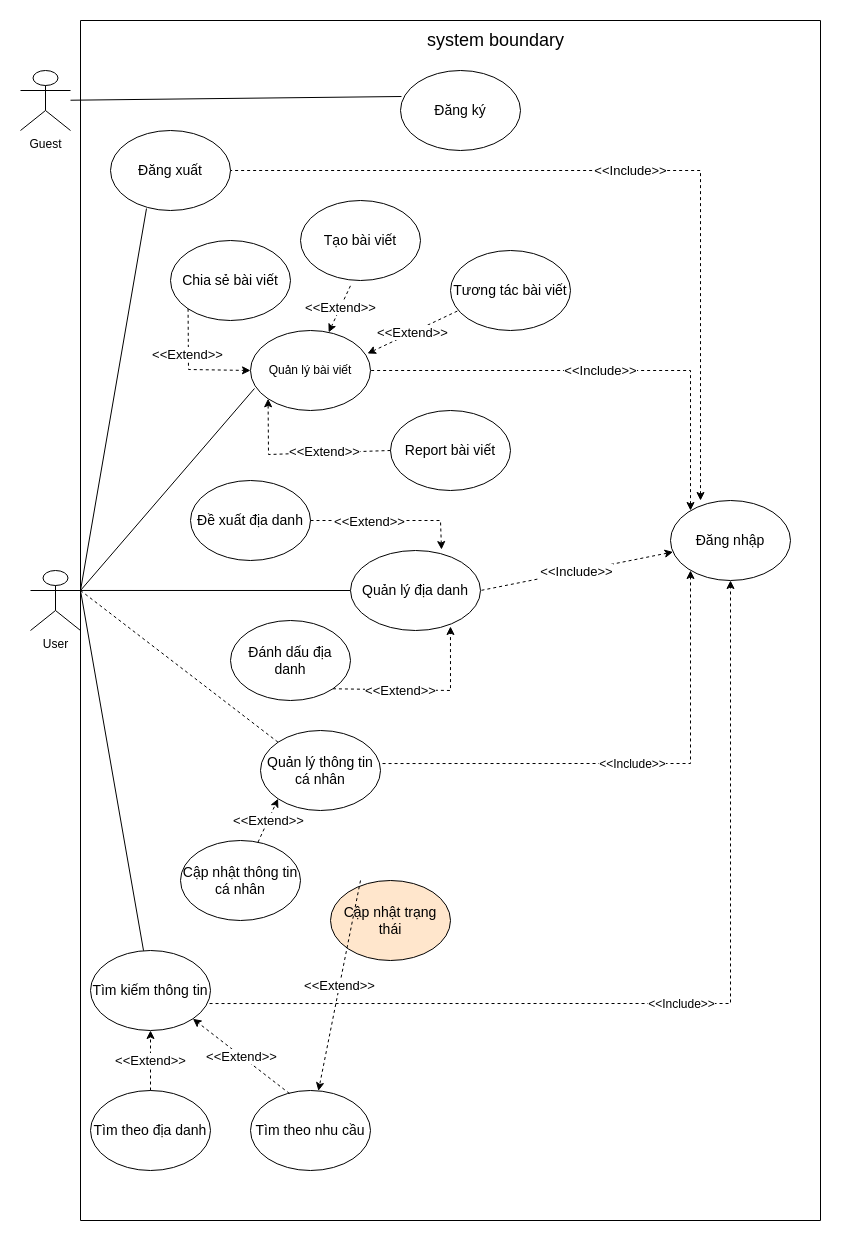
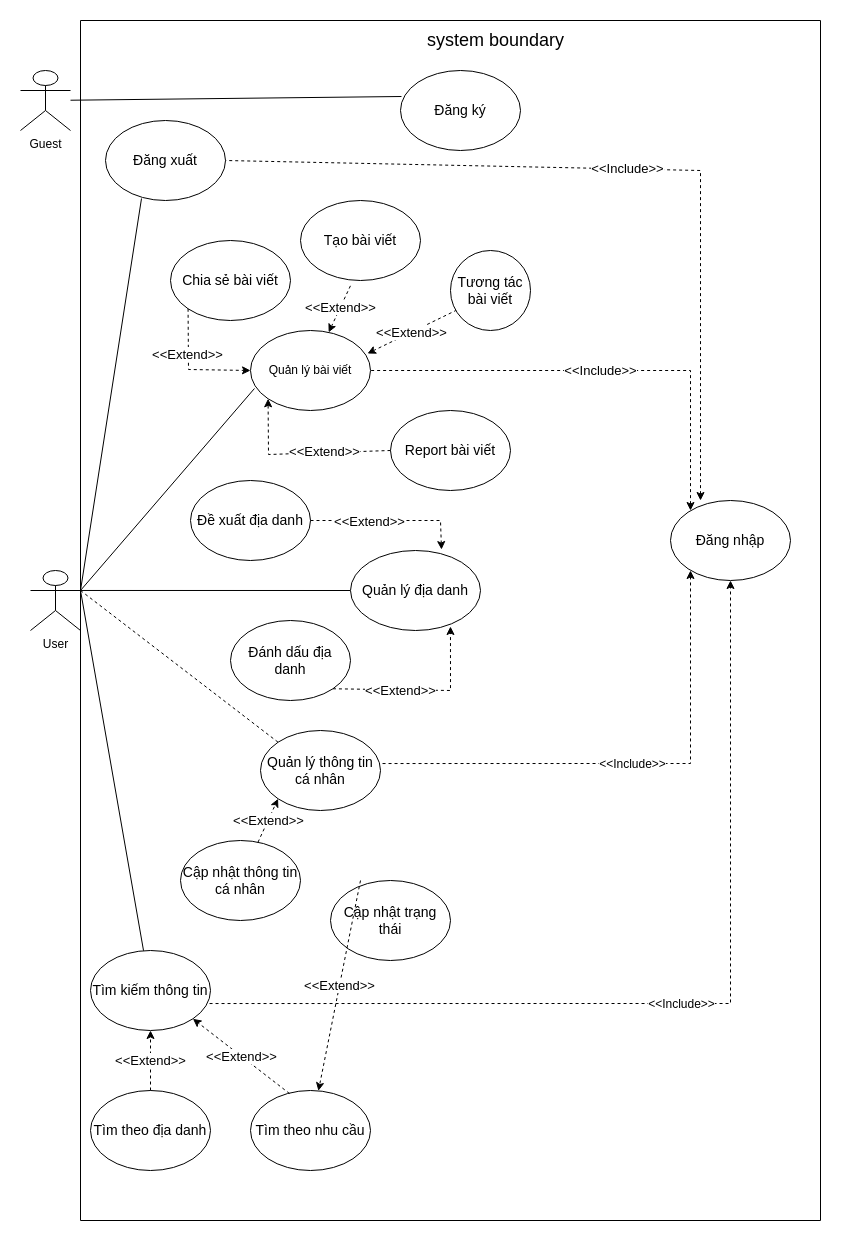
node "Đăng xuất": moved (171, 171) -> (166, 161)
node "Tương tác bài viết": size 120x80 -> 80x80
edge "Quản lý địa danh" -> "Đăng nhập": removed, label "<<Include>>"
node "Cập nhật trạng thái": fillcolor #ffe6cc -> #ffffff
